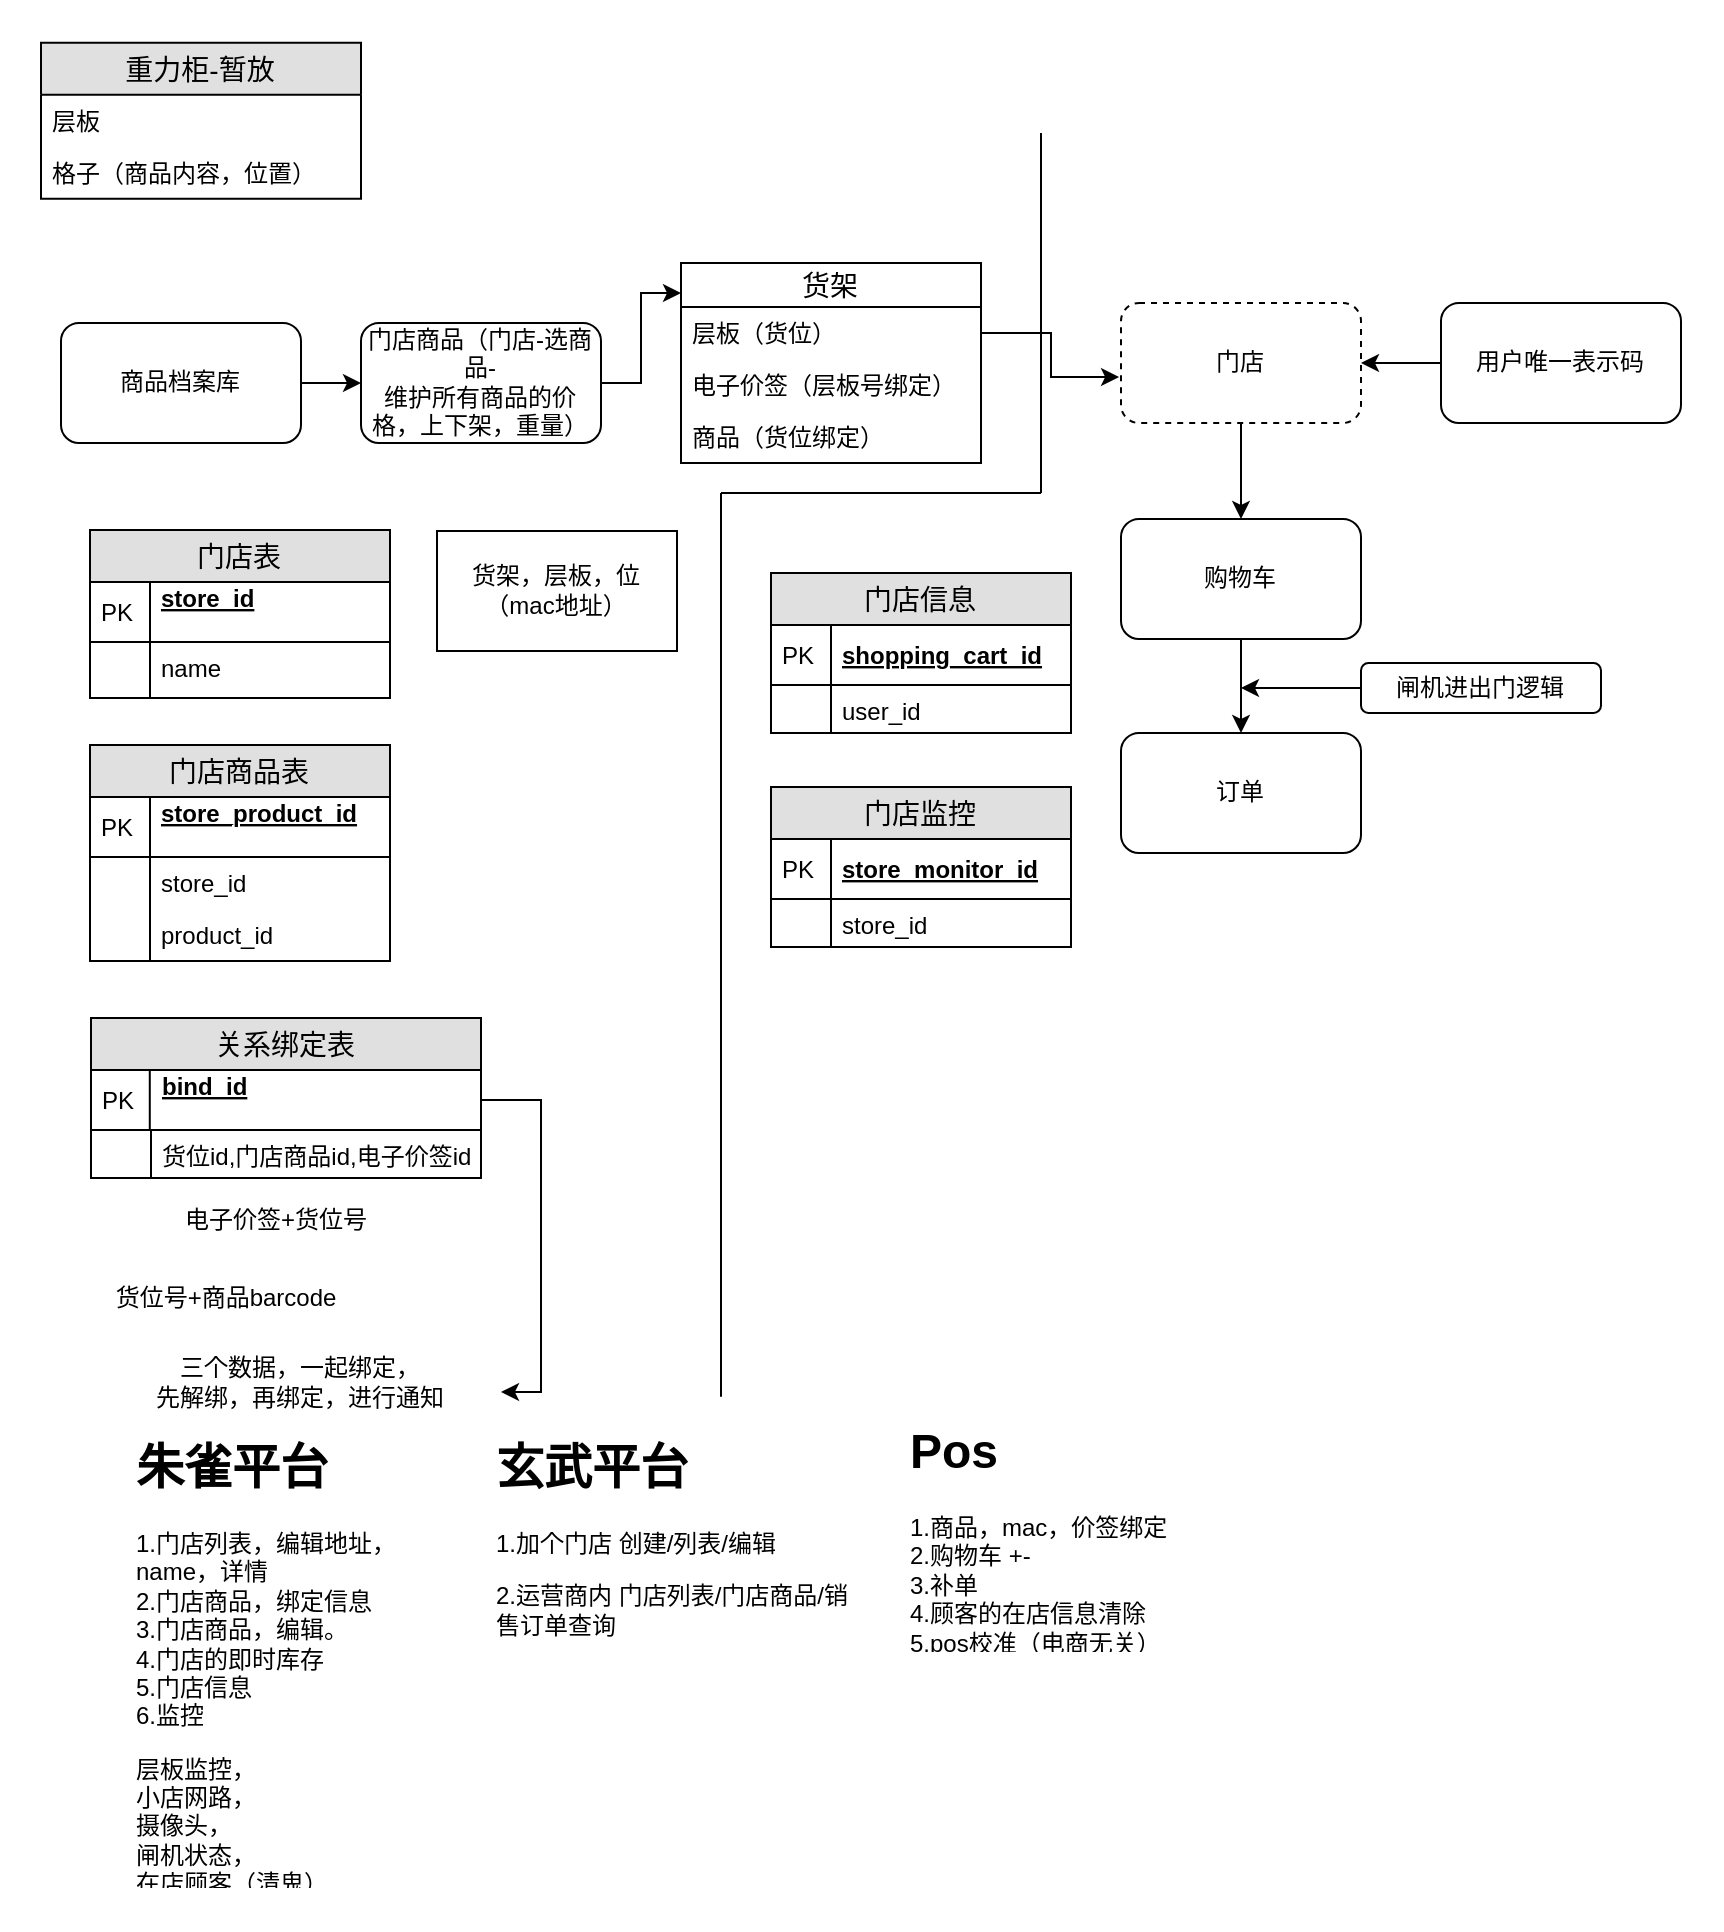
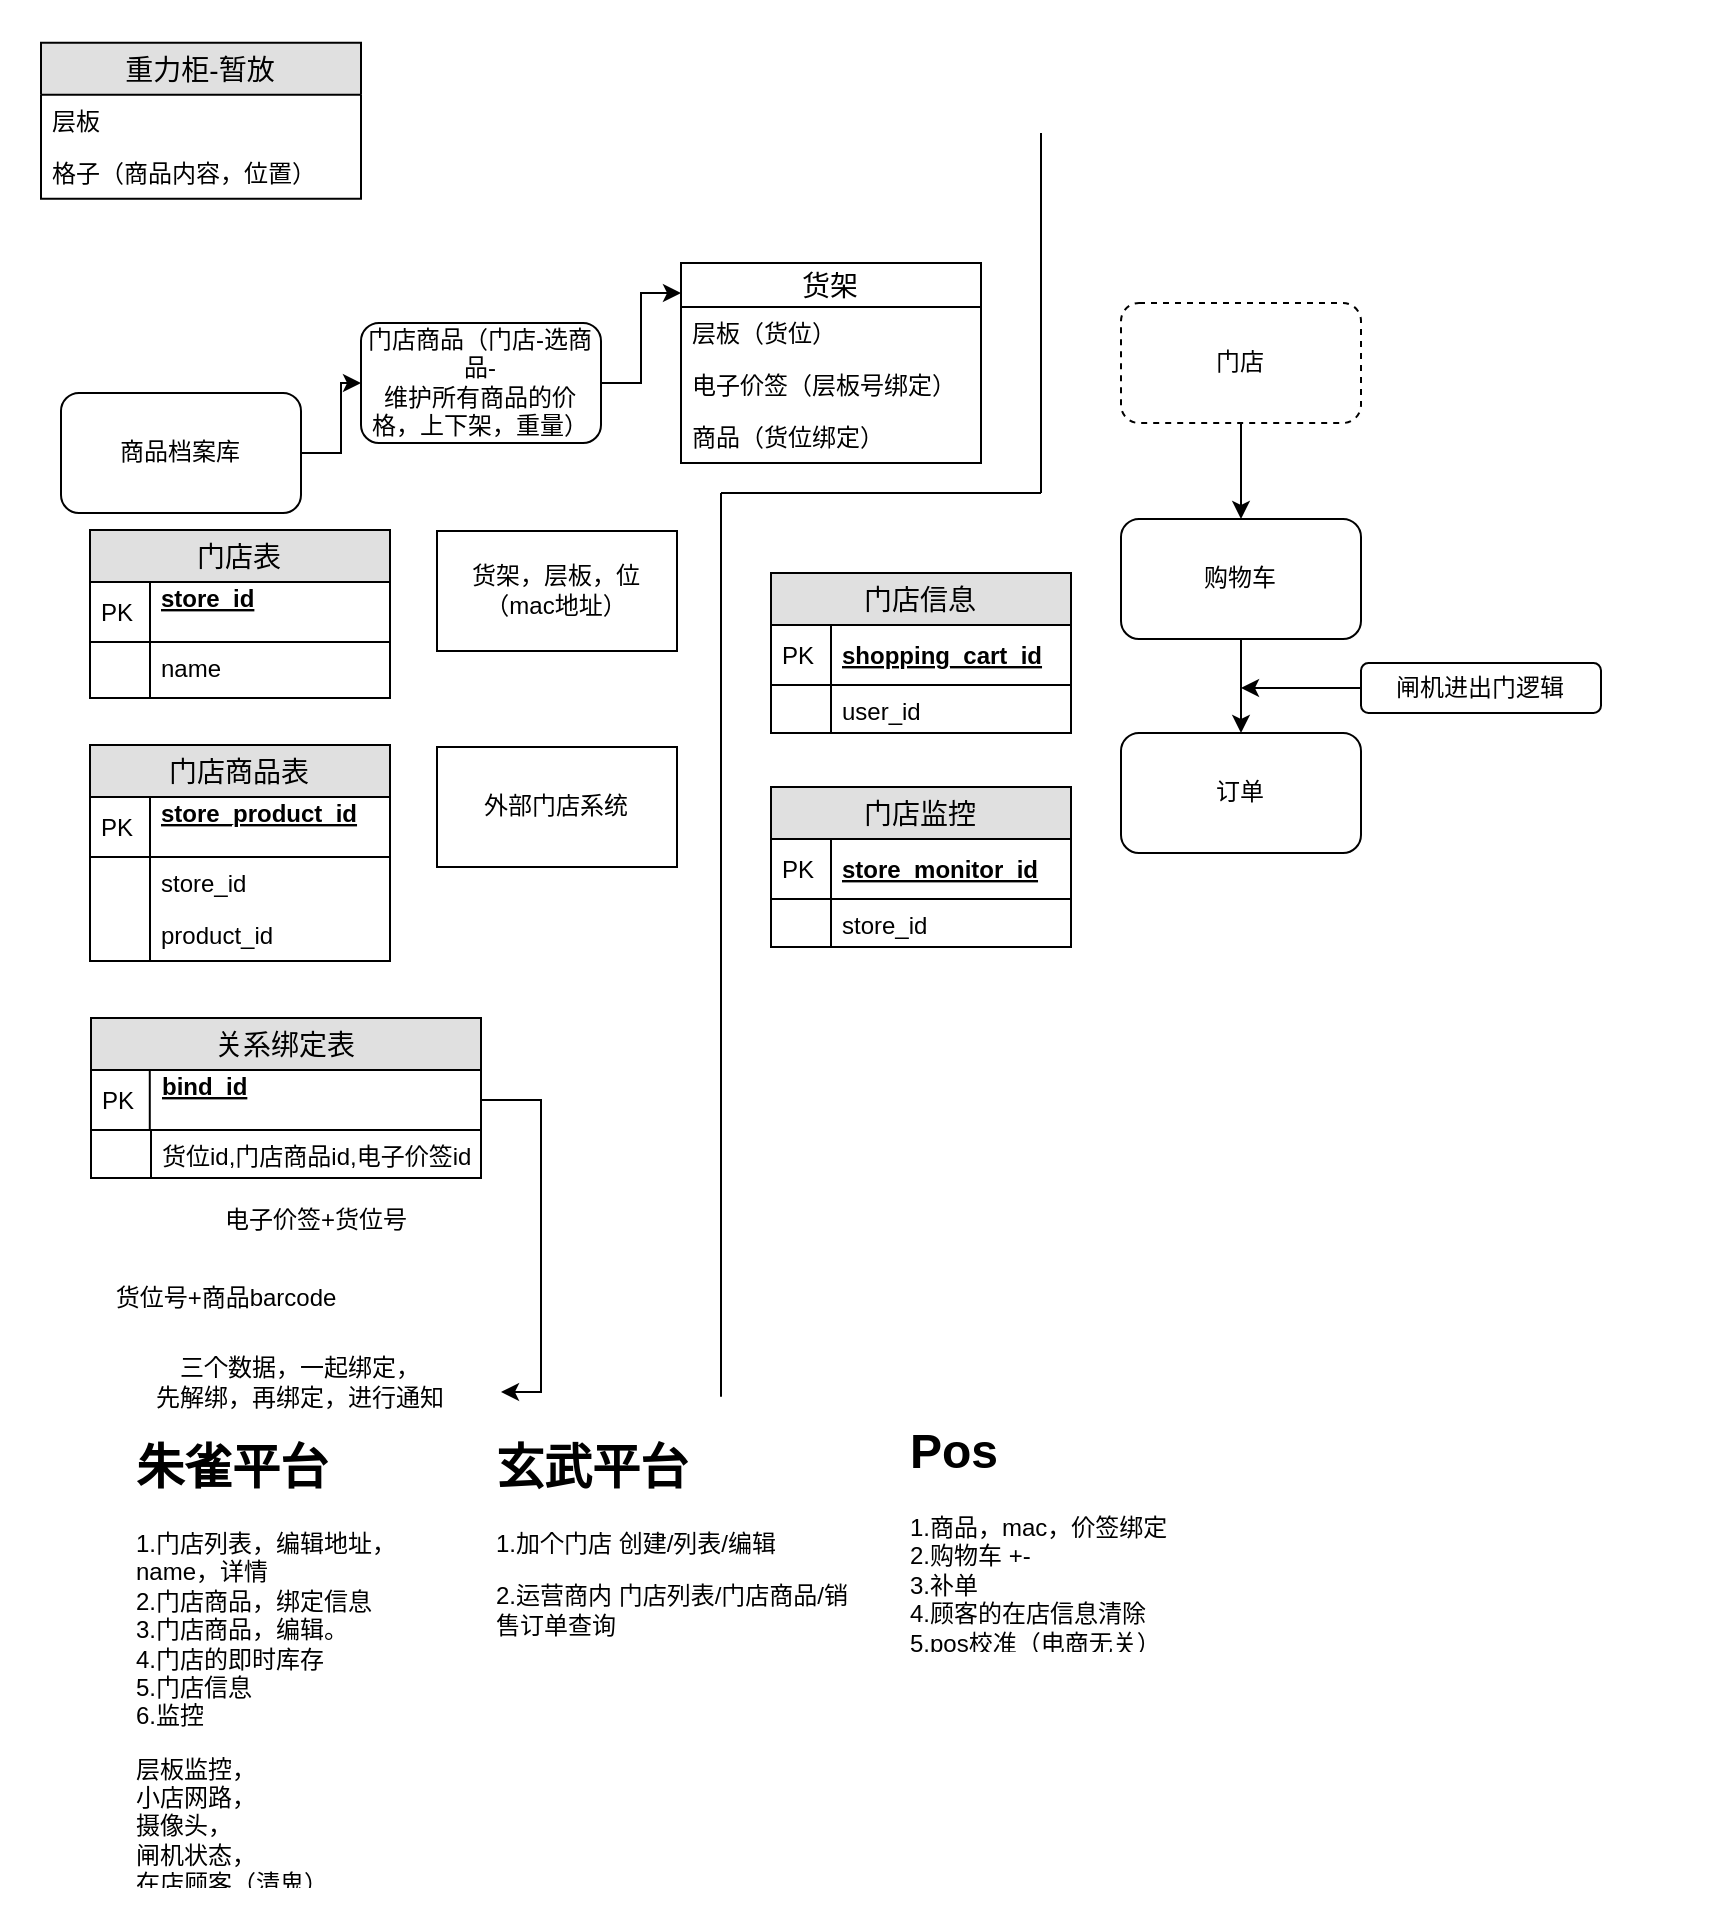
edge "层板（货位）" -> "门店": removed
edge "用户唯一表示码" -> "门店": removed
node "用户唯一表示码": removed
node "商品档案库": moved (181, 383) -> (181, 453)
node "外部门店系统": added
node "电子价签+货位号": moved (276, 1220) -> (316, 1220)
